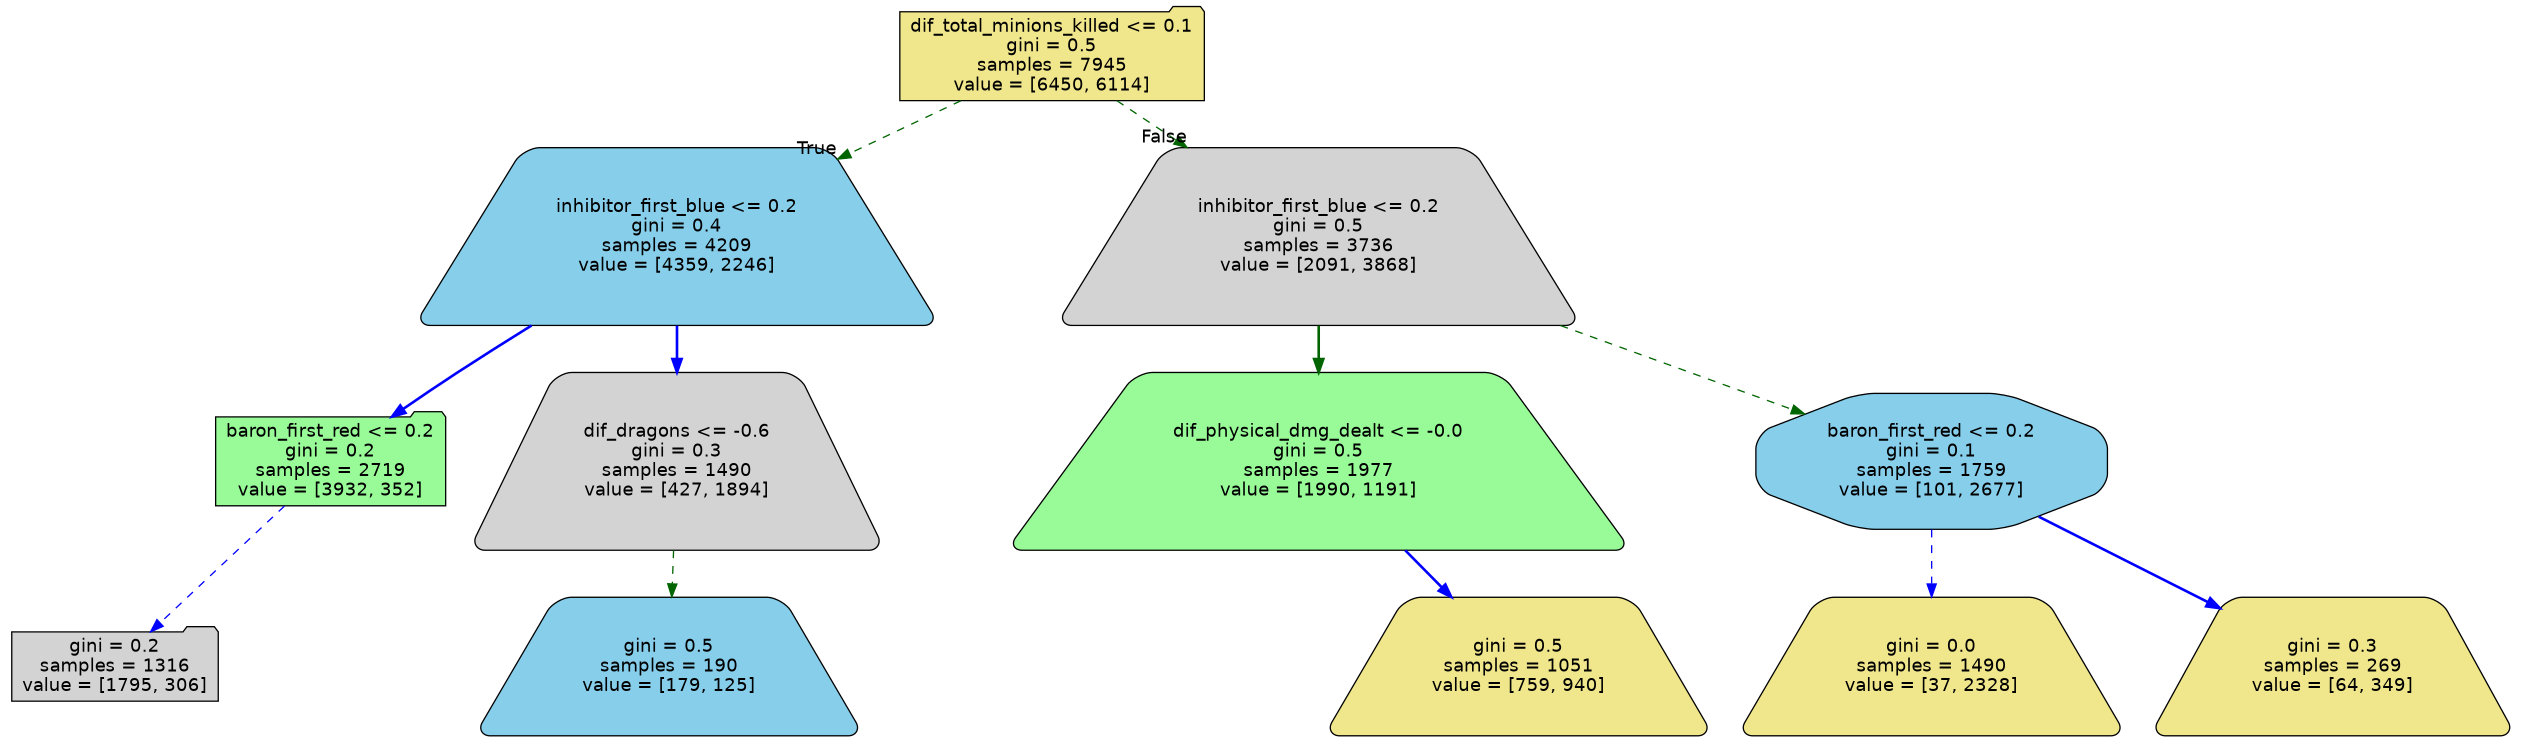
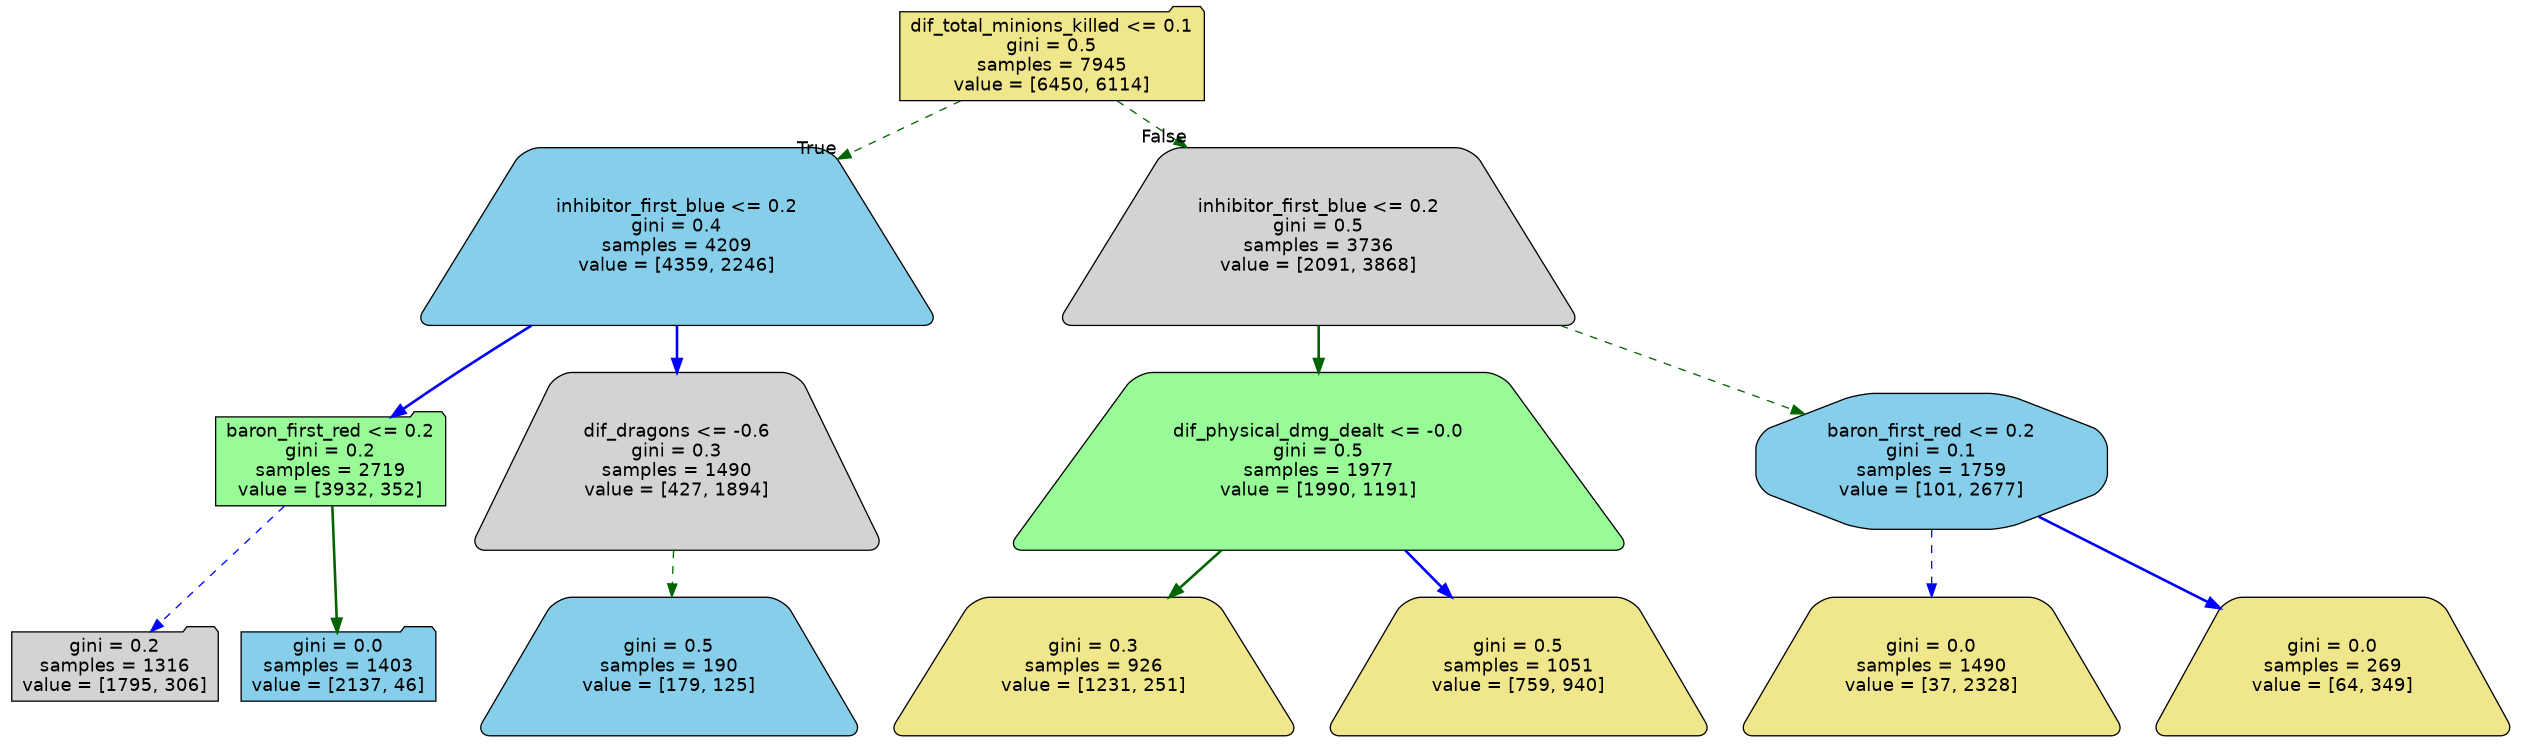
node "gini = 0.0 samples = 1403 value = [2137, 46]": added
node "gini = 0.3 samples = 926 value = [1231, 251]": added
node "gini = 0.3 samples = 269 value = [64, 349]": label "gini = 0.3 samples = 269 value = [64, 349]" -> "gini = 0.0 samples = 269 value = [64, 349]"
